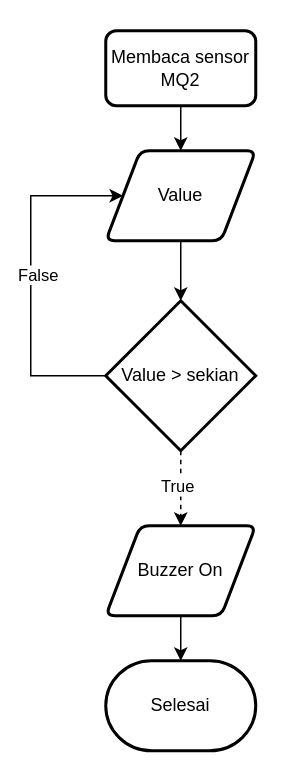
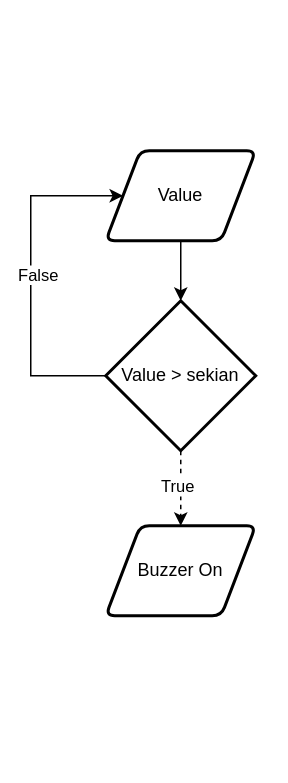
node "Membaca sensor MQ2": removed
edge "Membaca sensor MQ2" -> "Value": removed
edge "Buzzer On" -> "Selesai": removed
node "Selesai": removed
